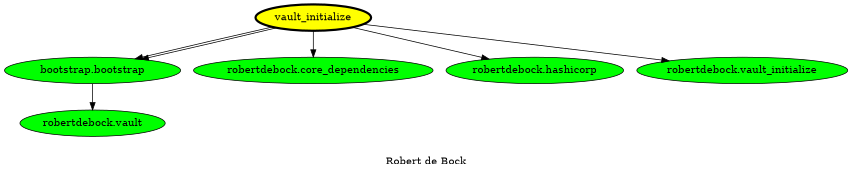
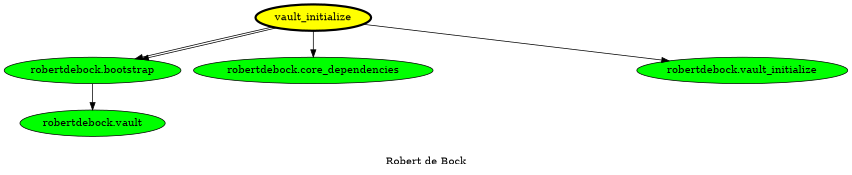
node "bootstrap.bootstrap": label "bootstrap.bootstrap" -> "robertdebock.bootstrap"
node "robertdebock.hashicorp": removed
